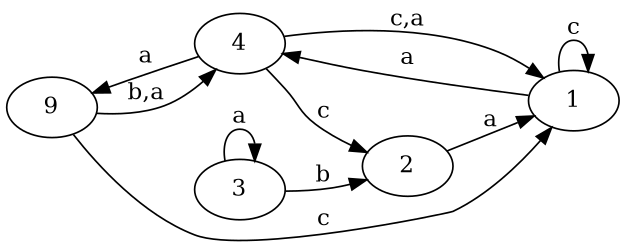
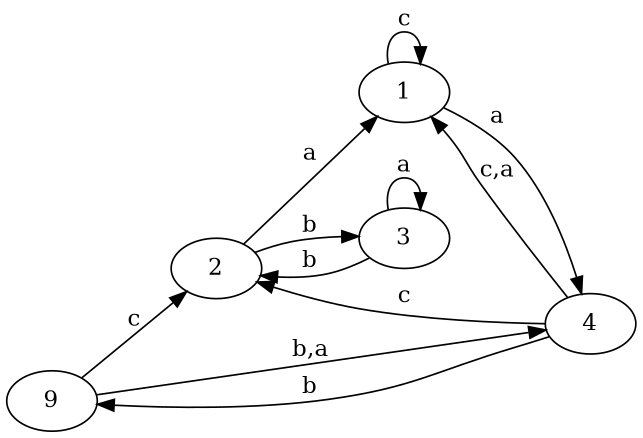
edge "4" -> "9": label "a" -> "b"
edge "9" -> "1": now "9" -> "2"
edge "2" -> "3": added, label "b"
